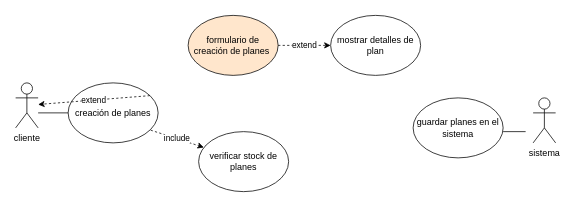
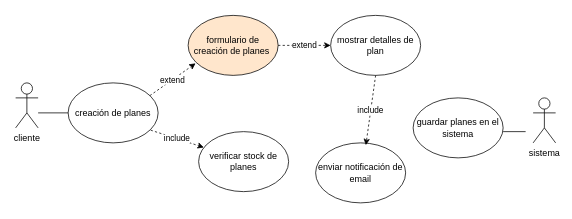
edge "creación de planes" -> "cliente": now "creación de planes" -> "formulario de creación de planes"
edge "mostrar detalles de plan" -> "enviar notificación de email": added, label "include"
node "enviar notificación de email": added
